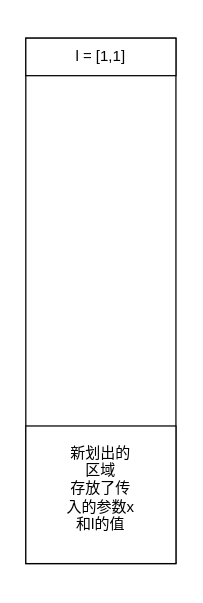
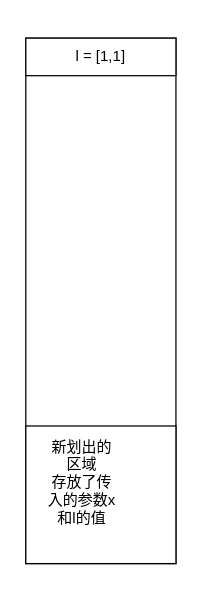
node "新划出的区域 存放了传入的参数x和l的值": moved (101, 488) -> (82, 482)
